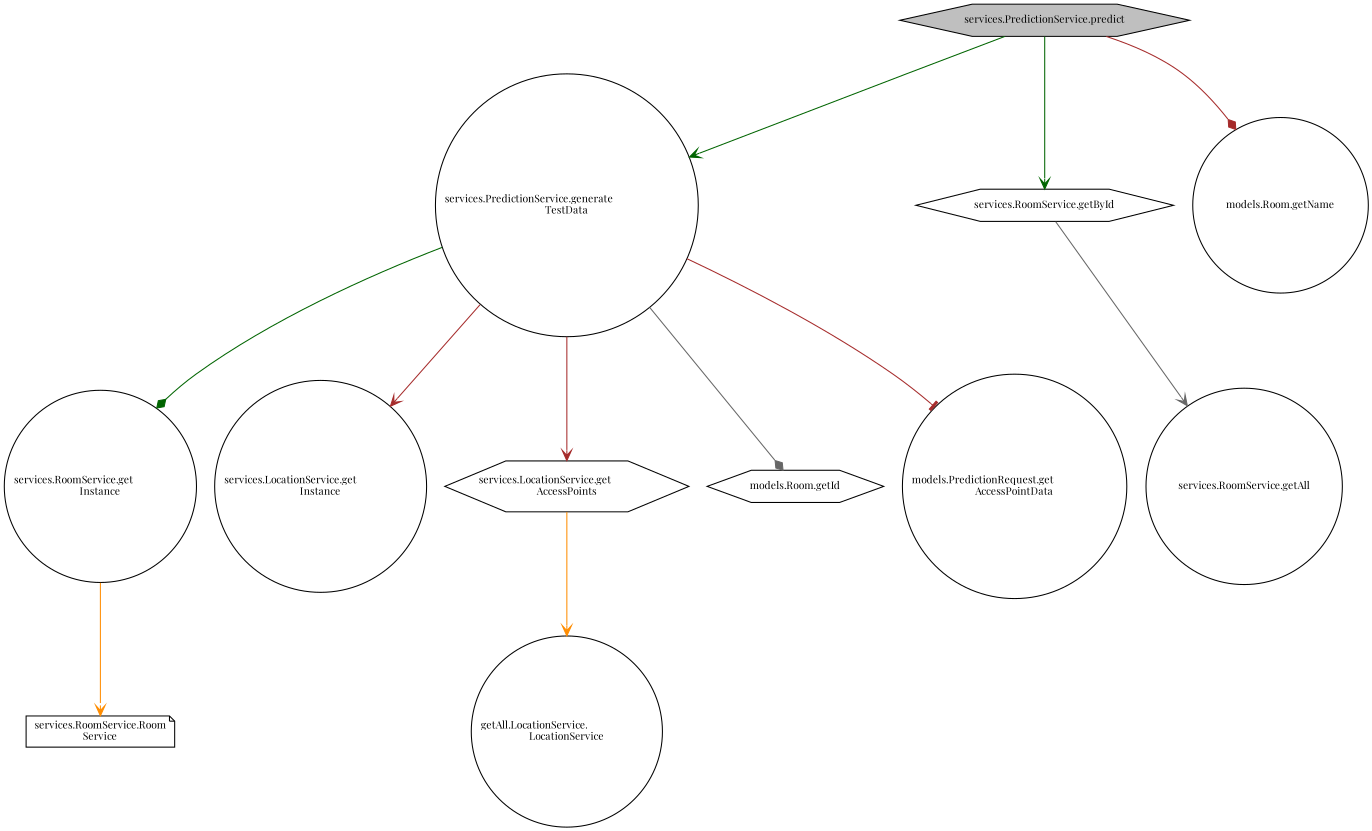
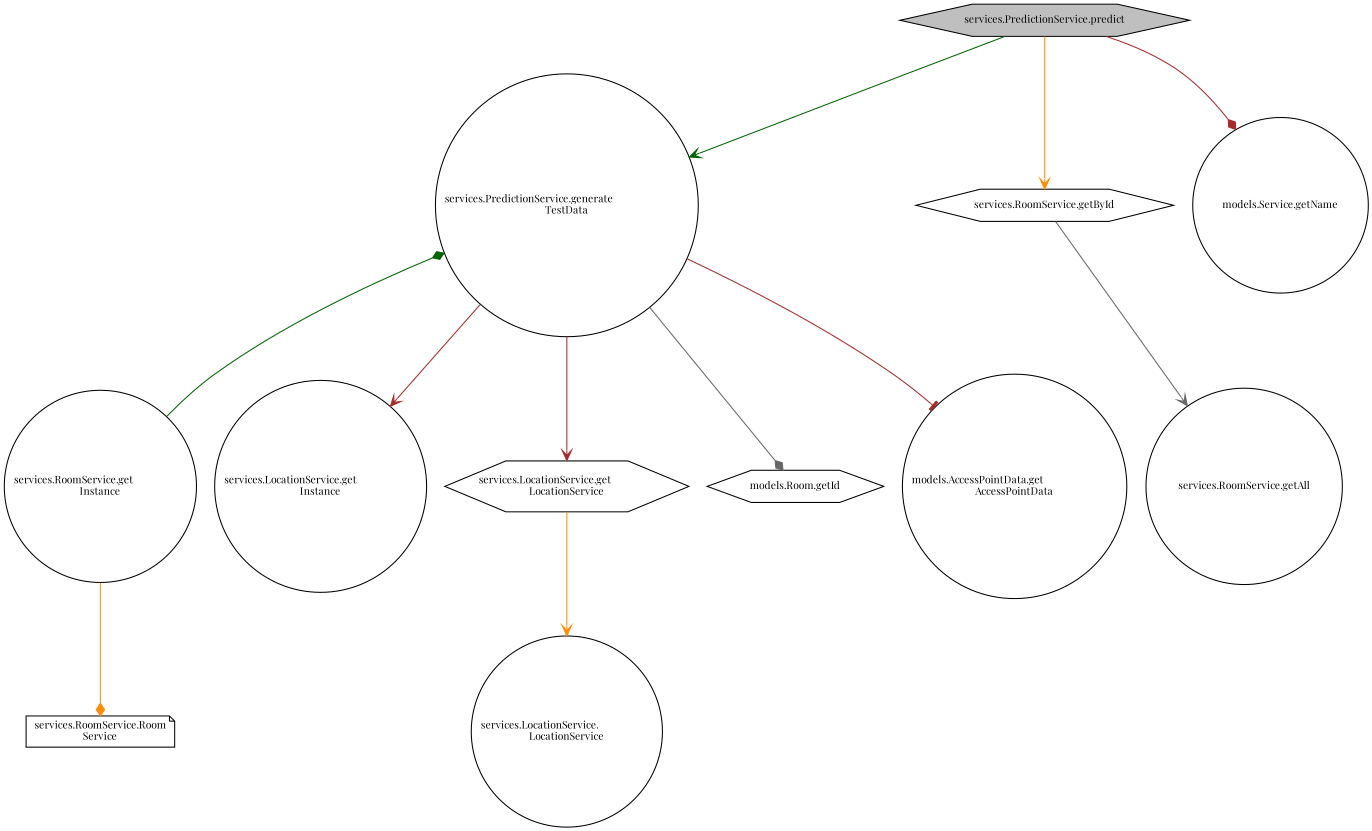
edge "services.PredictionService.predict" -> "services.RoomService.getById": color darkgreen -> darkorange
node "models.Room.getName": label "models.Room.getName" -> "models.Service.getName"
edge "services.PredictionService.generate TestData" -> "services.RoomService.get Instance": reversed
node "services.LocationService.get AccessPoints": label "services.LocationService.get AccessPoints" -> "services.LocationService.get LocationService"
node "models.PredictionRequest.get AccessPointData": label "models.PredictionRequest.get AccessPointData" -> "models.AccessPointData.get AccessPointData"
edge "services.RoomService.get Instance" -> "services.RoomService.Room Service": arrowhead vee -> diamond
node "getAll.LocationService. LocationService": label "getAll.LocationService. LocationService" -> "services.LocationService. LocationService"
